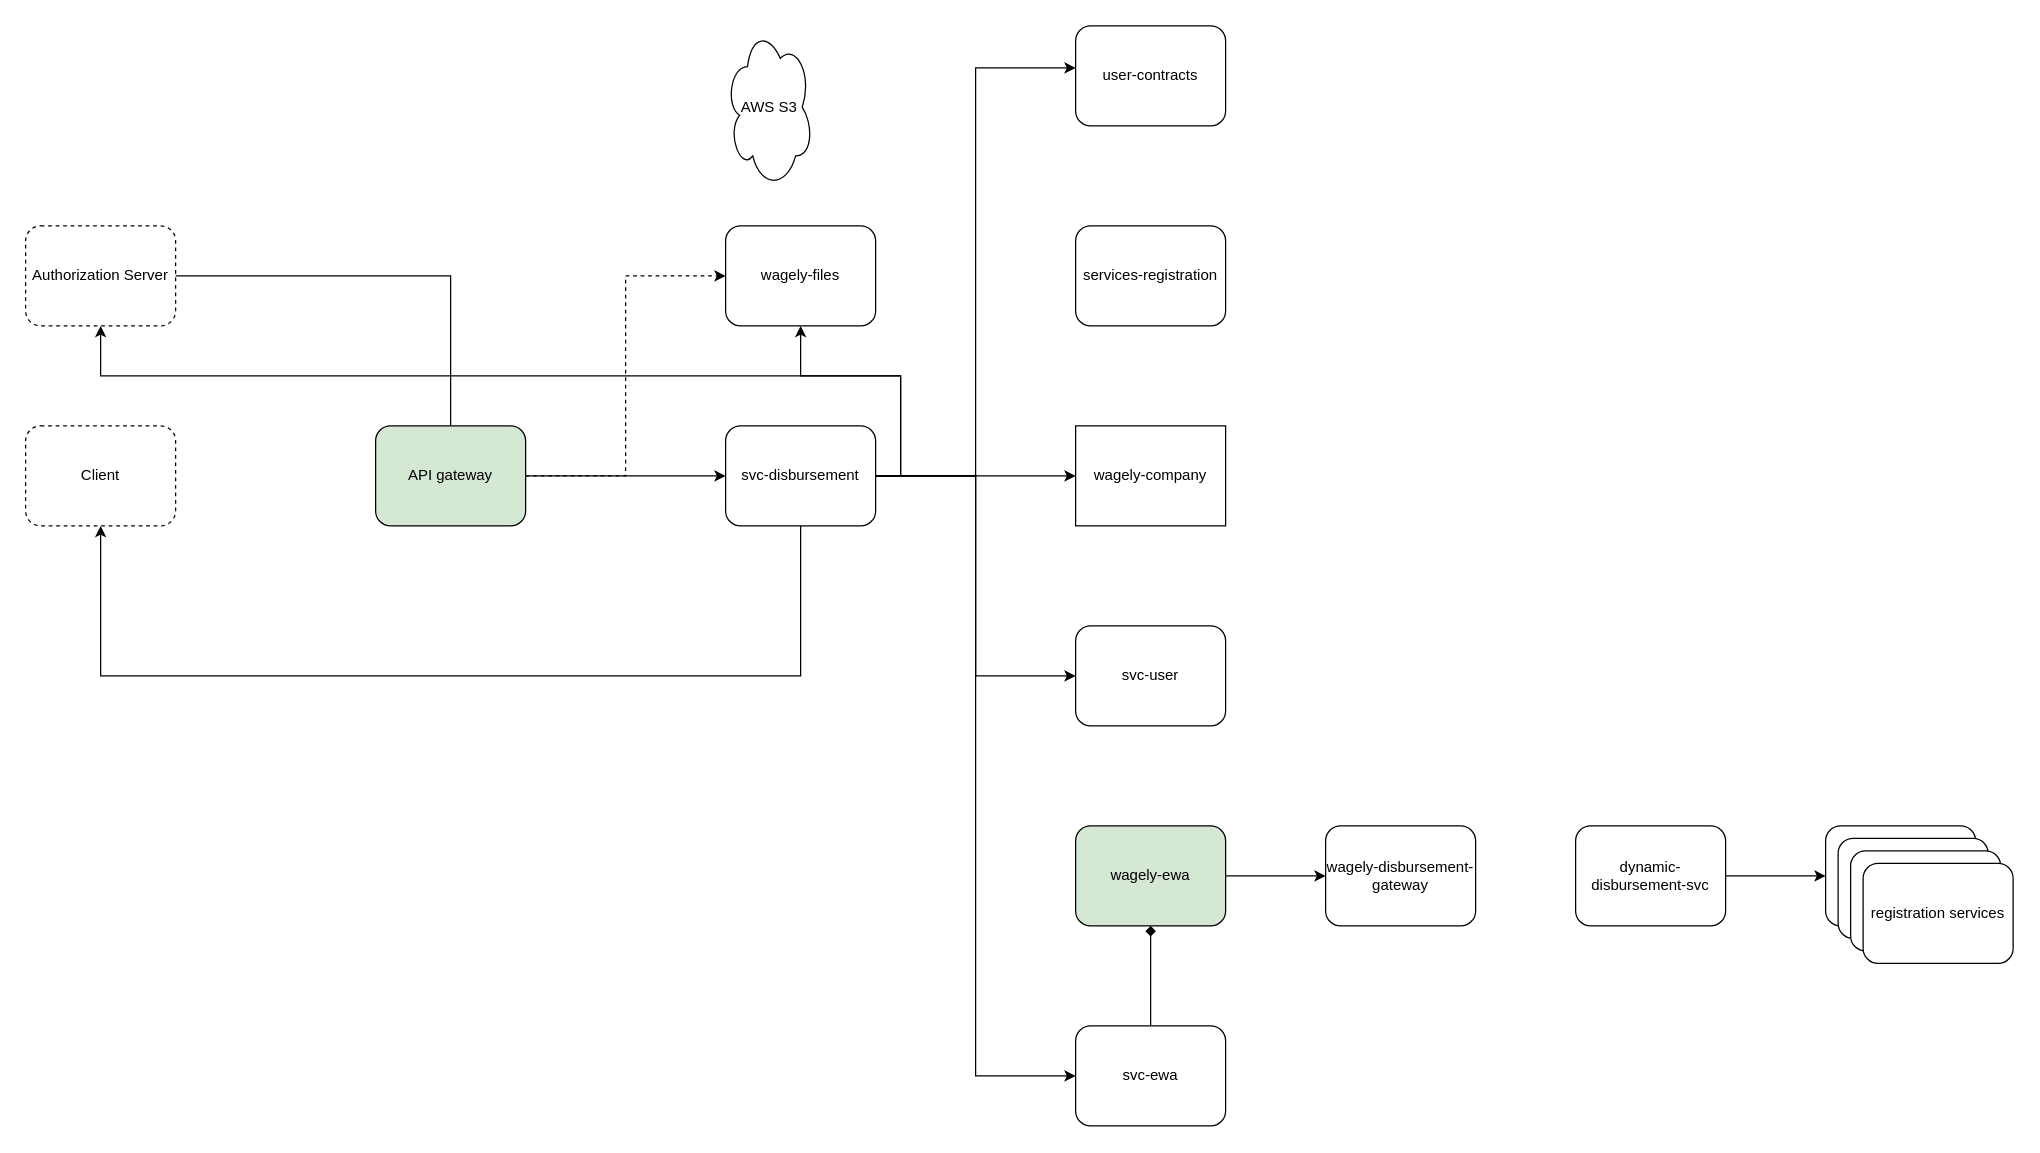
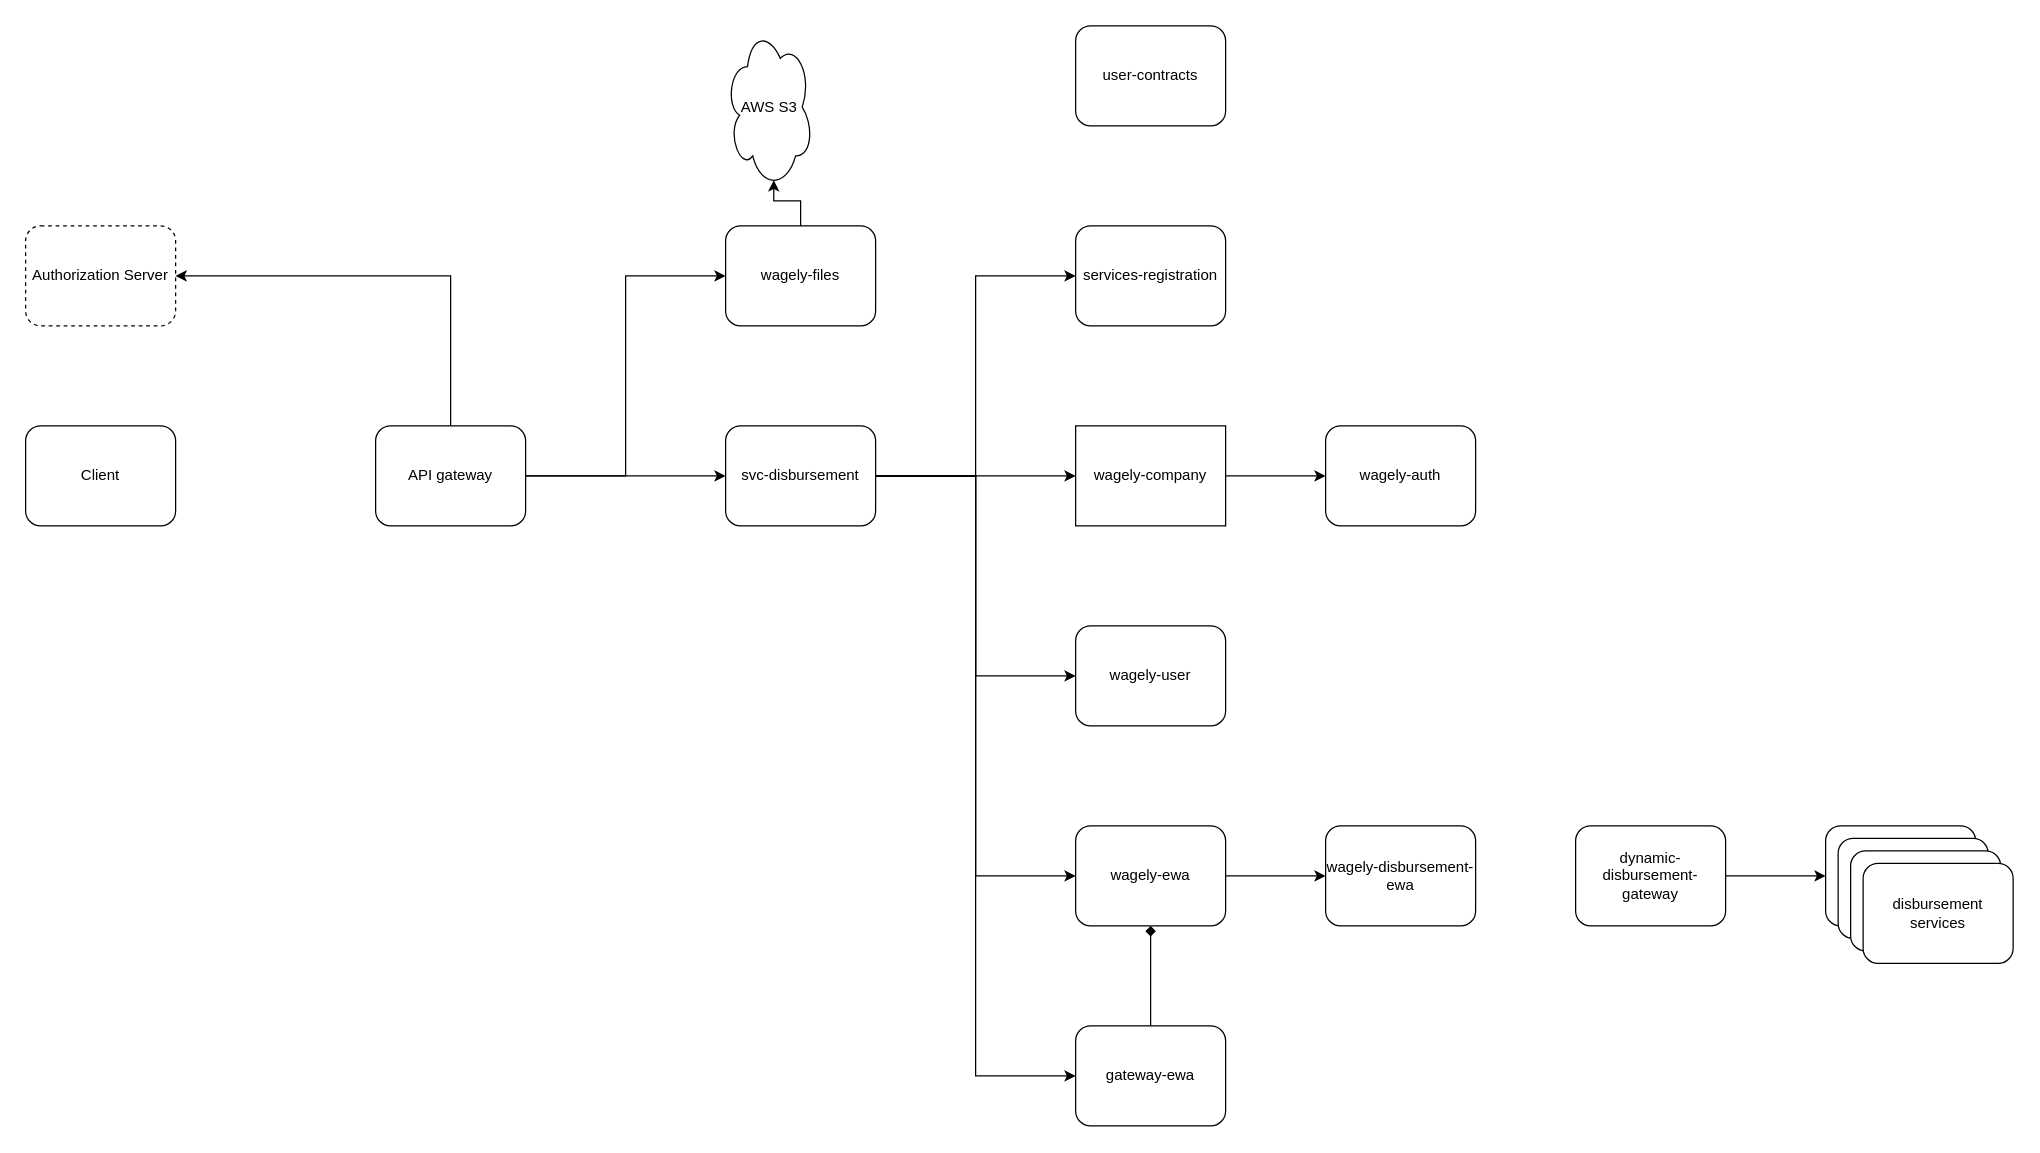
edge "svc-disbursement" -> "user-contracts": removed
edge "wagely-files" -> "AWS S3": added
edge "Authorization Server" -- "API gateway": arrowhead none -> classic
edge "API gateway" -> "wagely-files": style dashed -> solid
edge "svc-disbursement" -> "wagely-files": now "svc-disbursement" -> "services-registration"
edge "svc-disbursement" -> "Authorization Server": now "svc-disbursement" -> "wagely-ewa"
node "Client": style dashed -> solid
node "API gateway": fillcolor #d5e8d4 -> #ffffff
edge "wagely-company" -> "wagely-auth": added
node "wagely-auth": added
edge "svc-disbursement" -> "Client": removed
node "svc-user": label "svc-user" -> "wagely-user"
node "wagely-ewa": fillcolor #d5e8d4 -> #ffffff
node "wagely-disbursement-gateway": label "wagely-disbursement-gateway" -> "wagely-disbursement-ewa"
node "dynamic-disbursement-svc": label "dynamic-disbursement-svc" -> "dynamic-disbursement-gateway"
node "registration services": label "registration services" -> "disbursement services"
node "svc-ewa": label "svc-ewa" -> "gateway-ewa"
